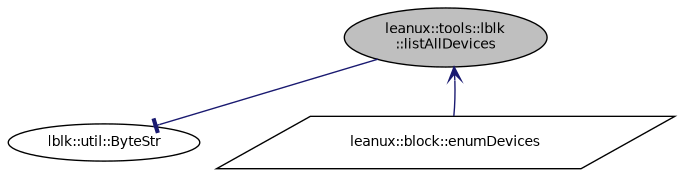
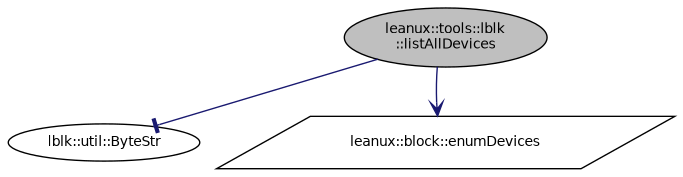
edge "leanux::block::enumDevices" -> "leanux::tools::lblk ::listAllDevices": reversed
